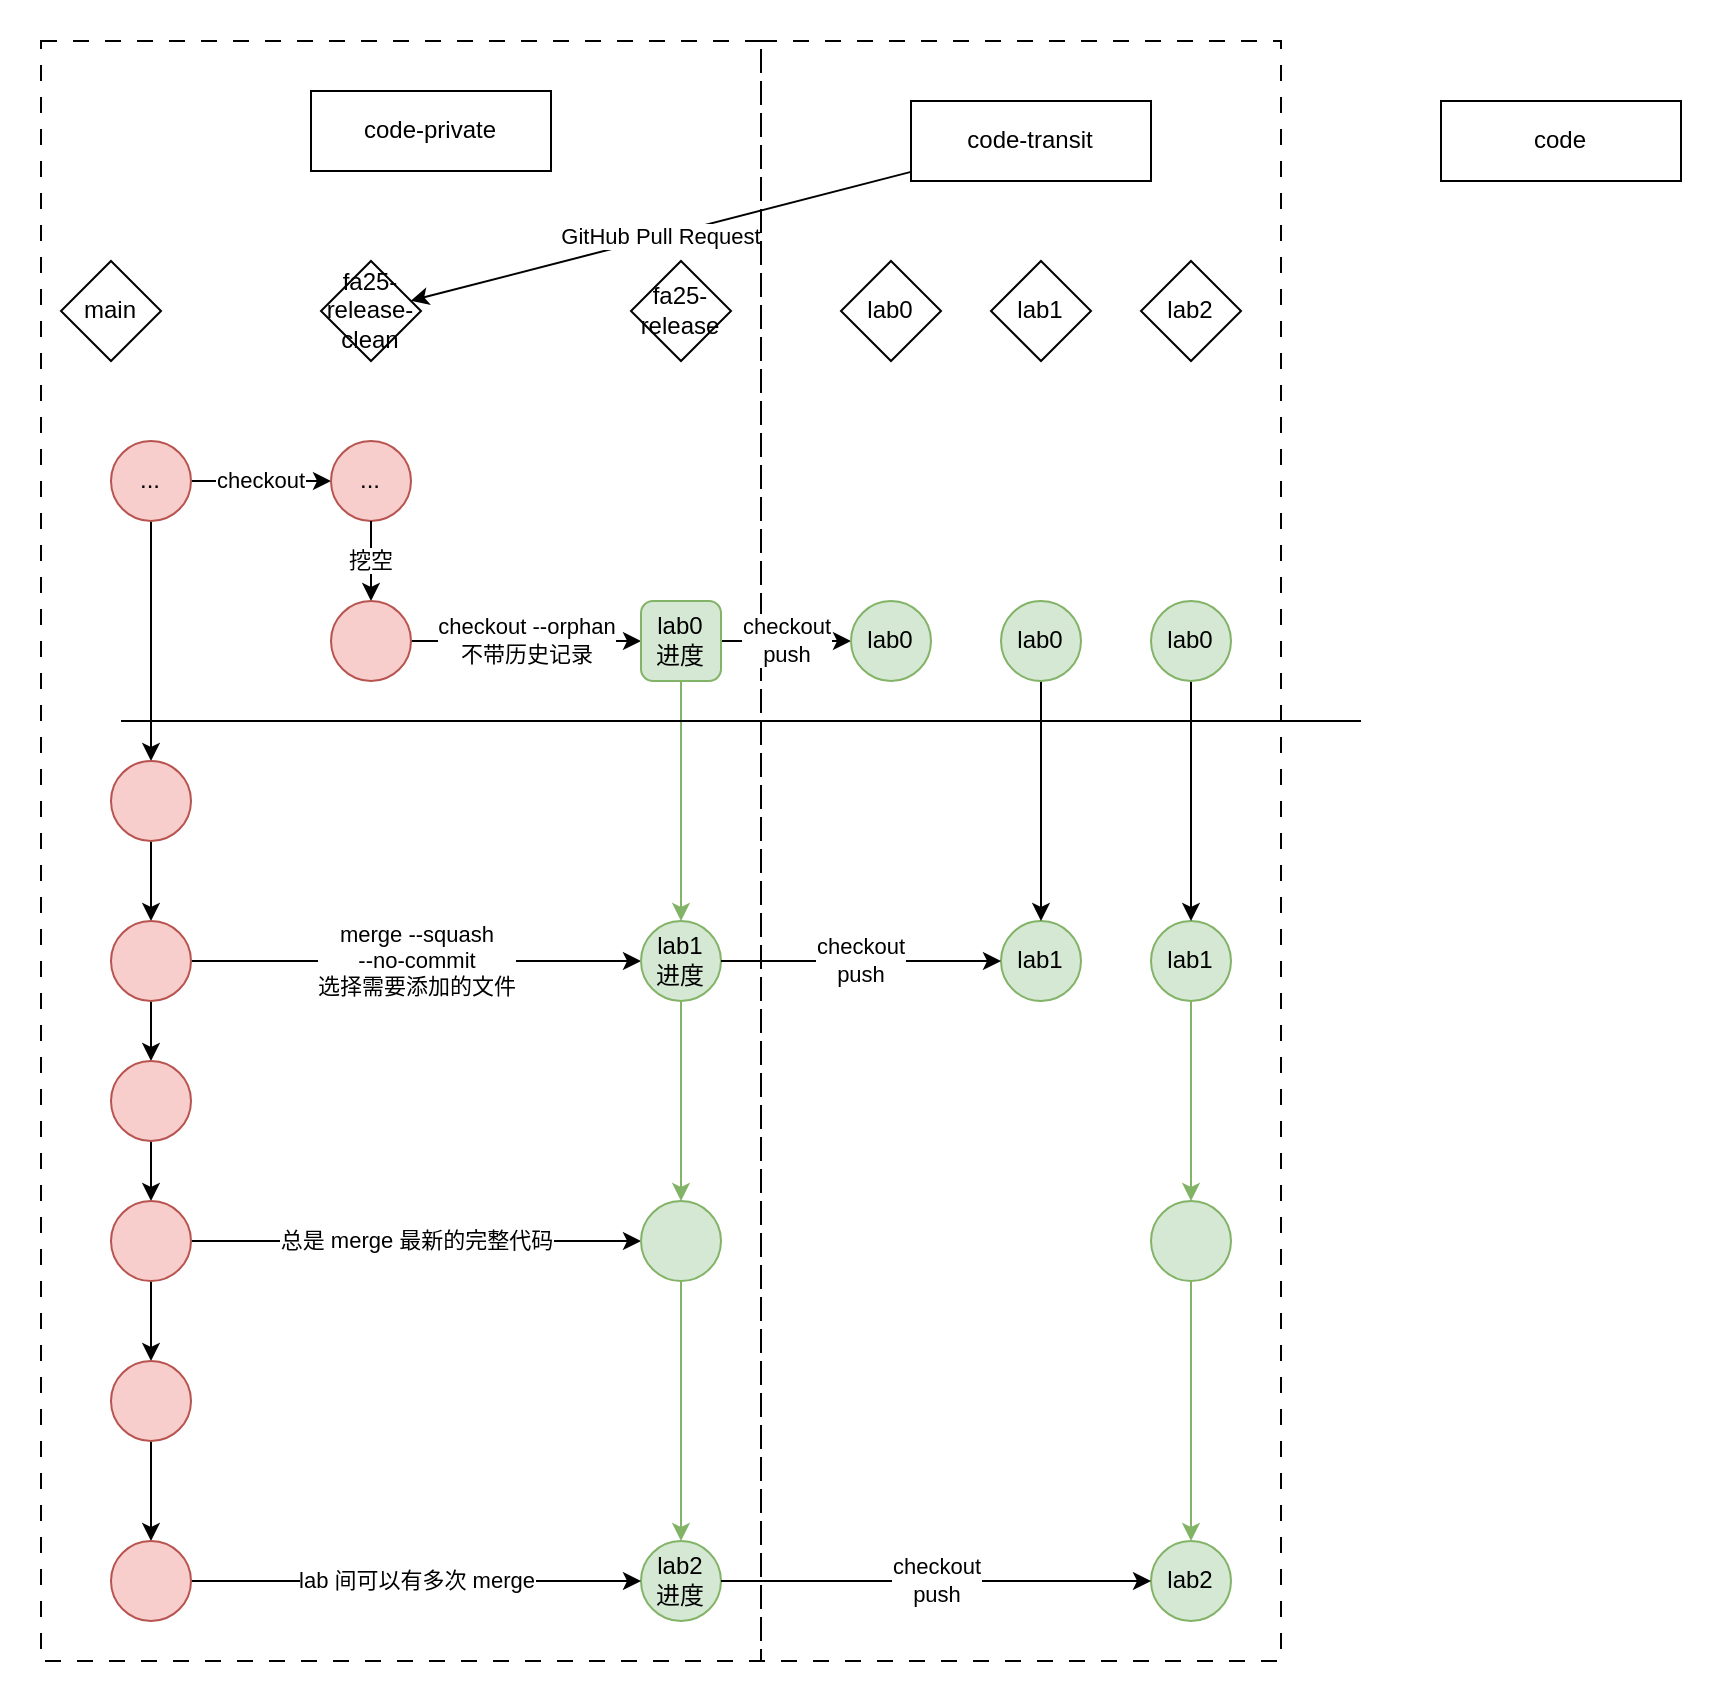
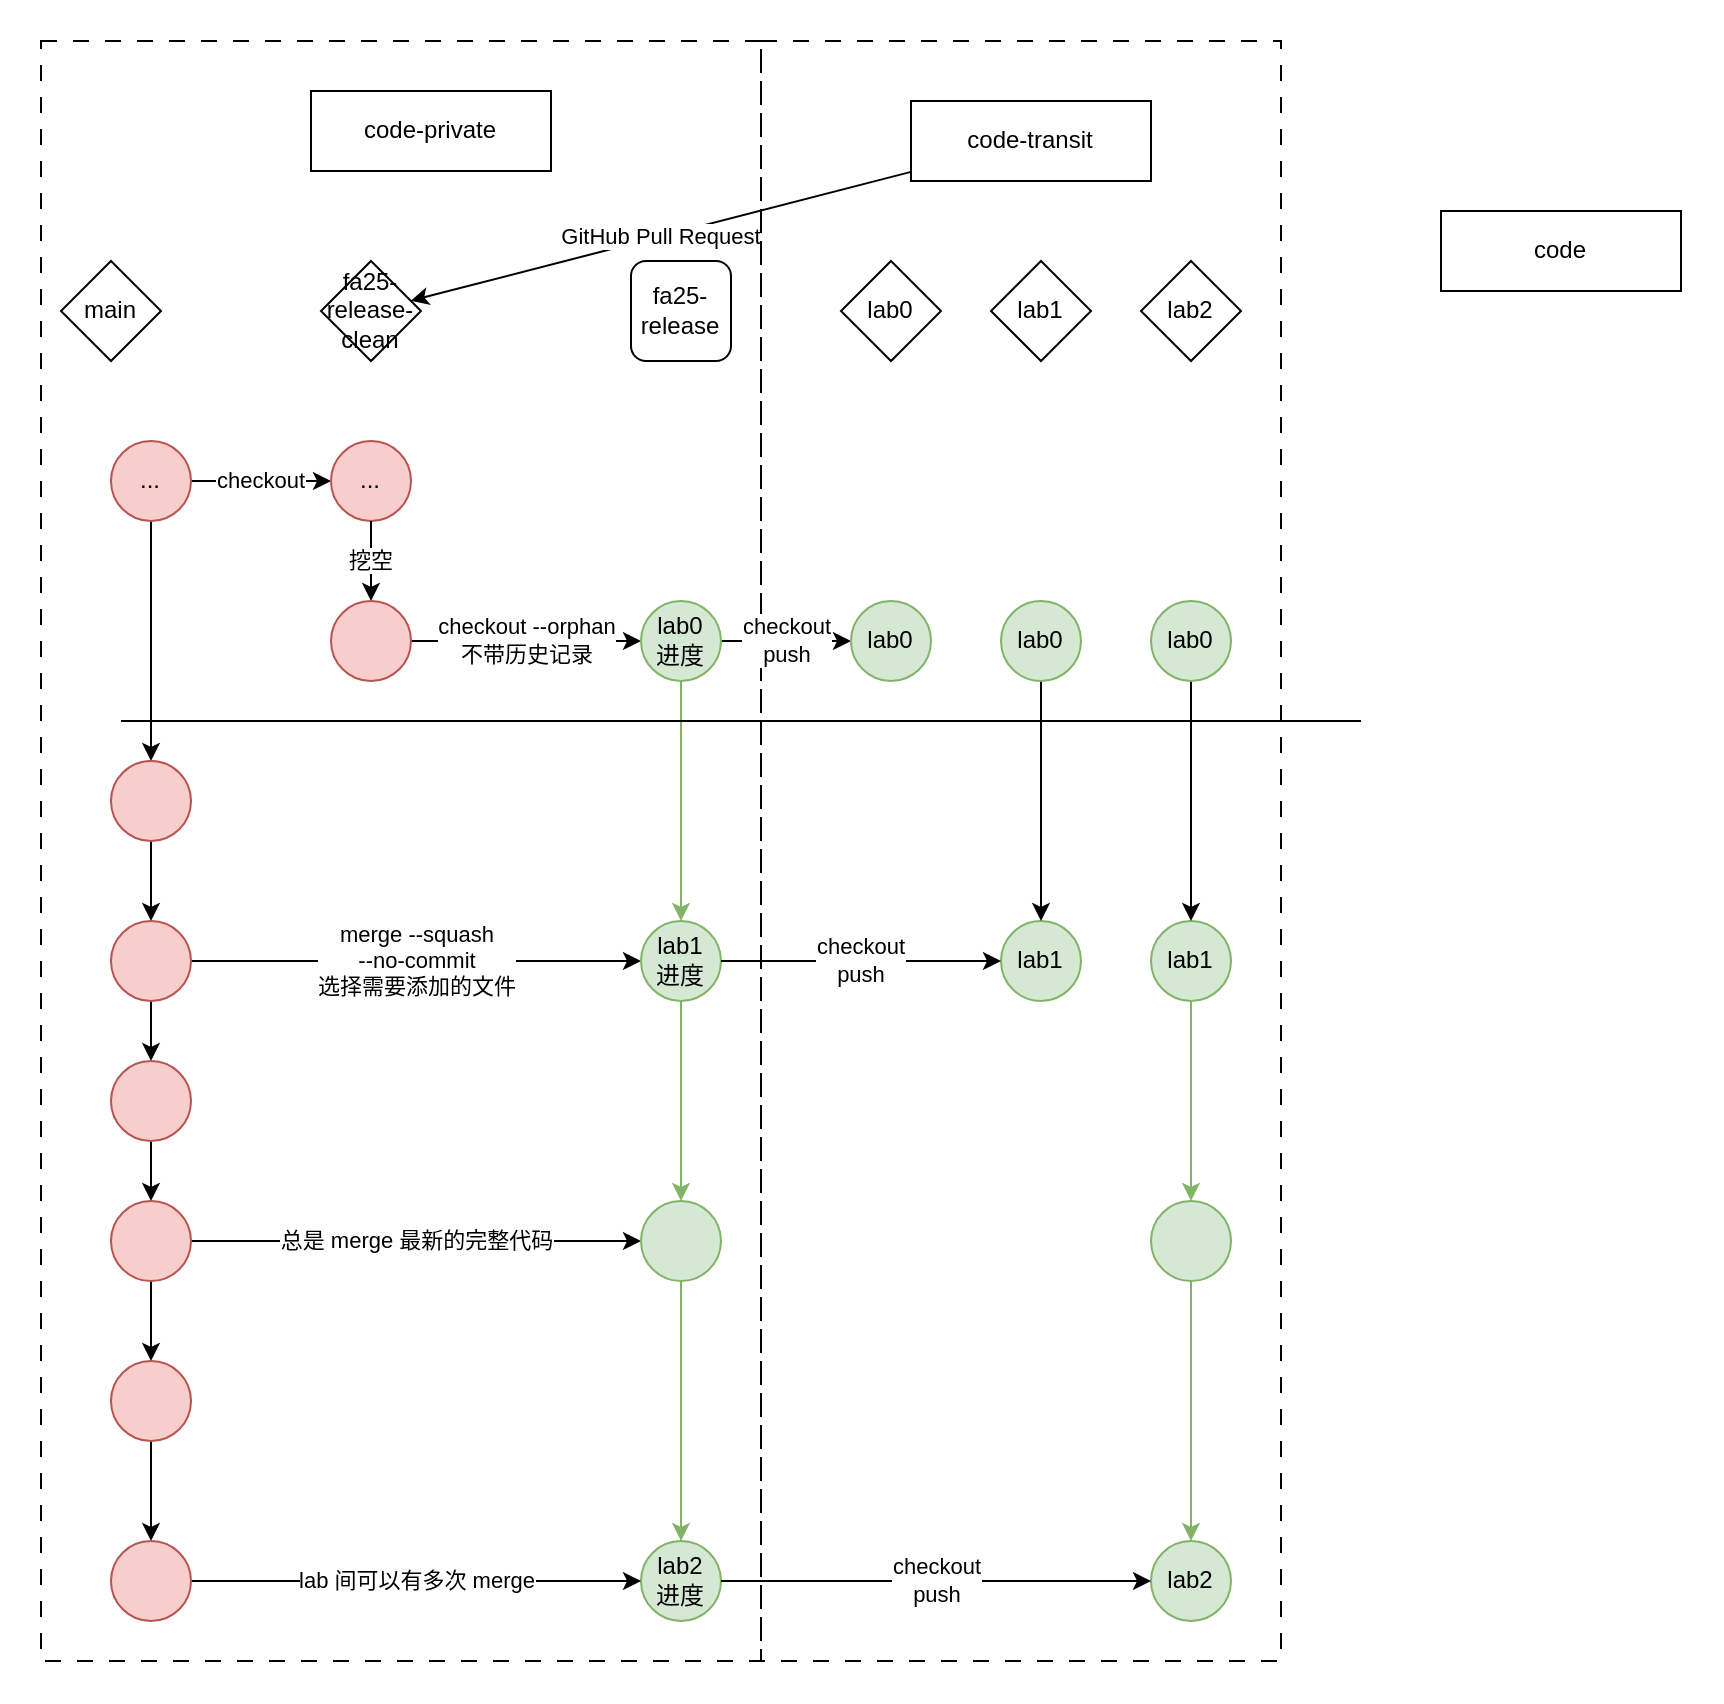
node "code": moved (1561, 141) -> (1561, 251)
node "fa25-release": shape diamond -> rounded rectangle
node "lab0 进度": shape rounded rectangle -> ellipse
